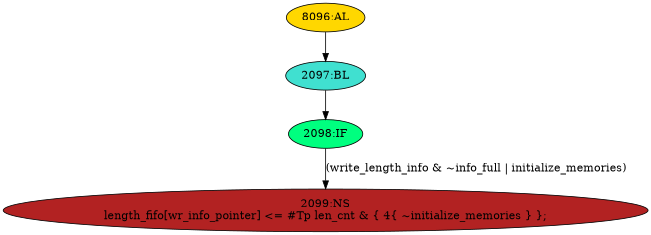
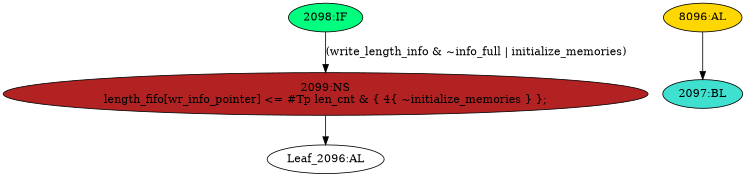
edge "2097:BL" -> "2098:IF": removed
node "Leaf_2096:AL": added
